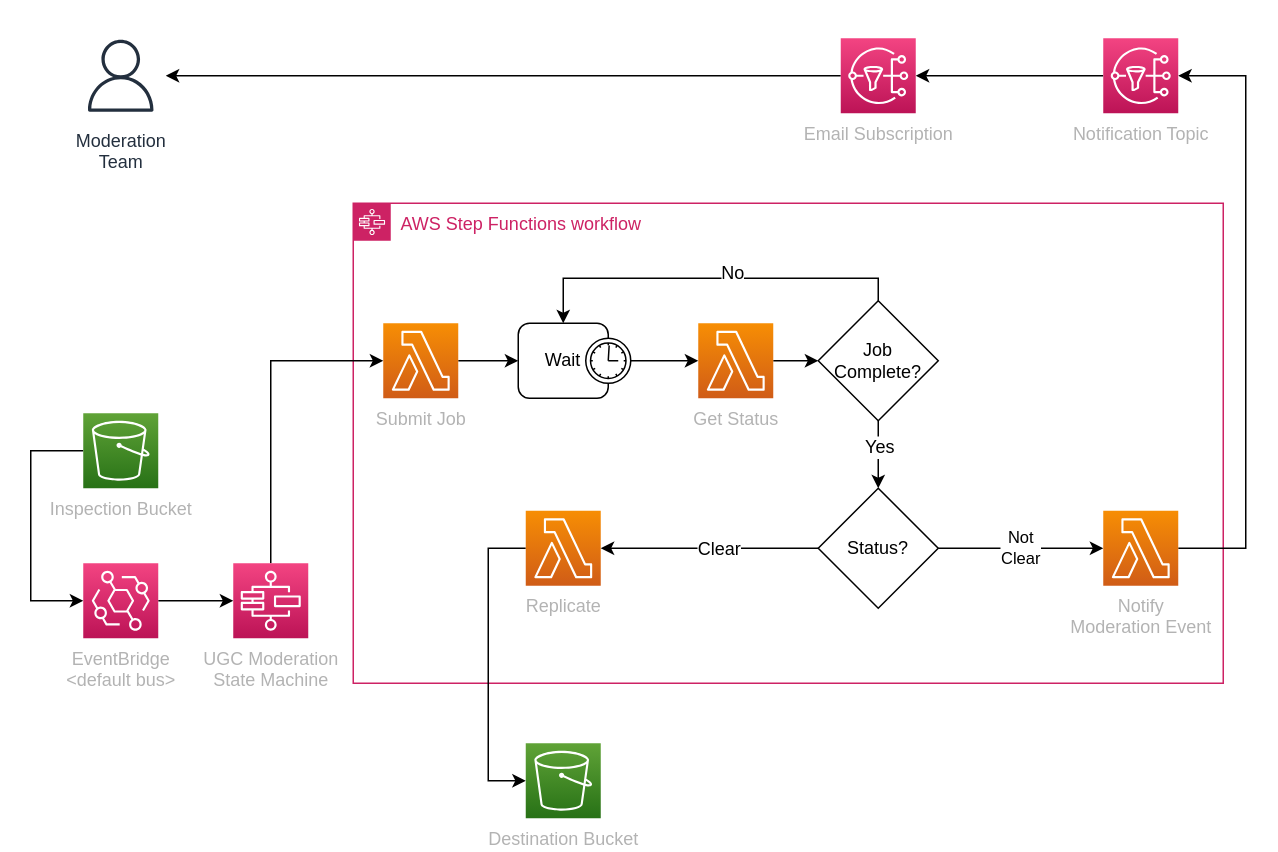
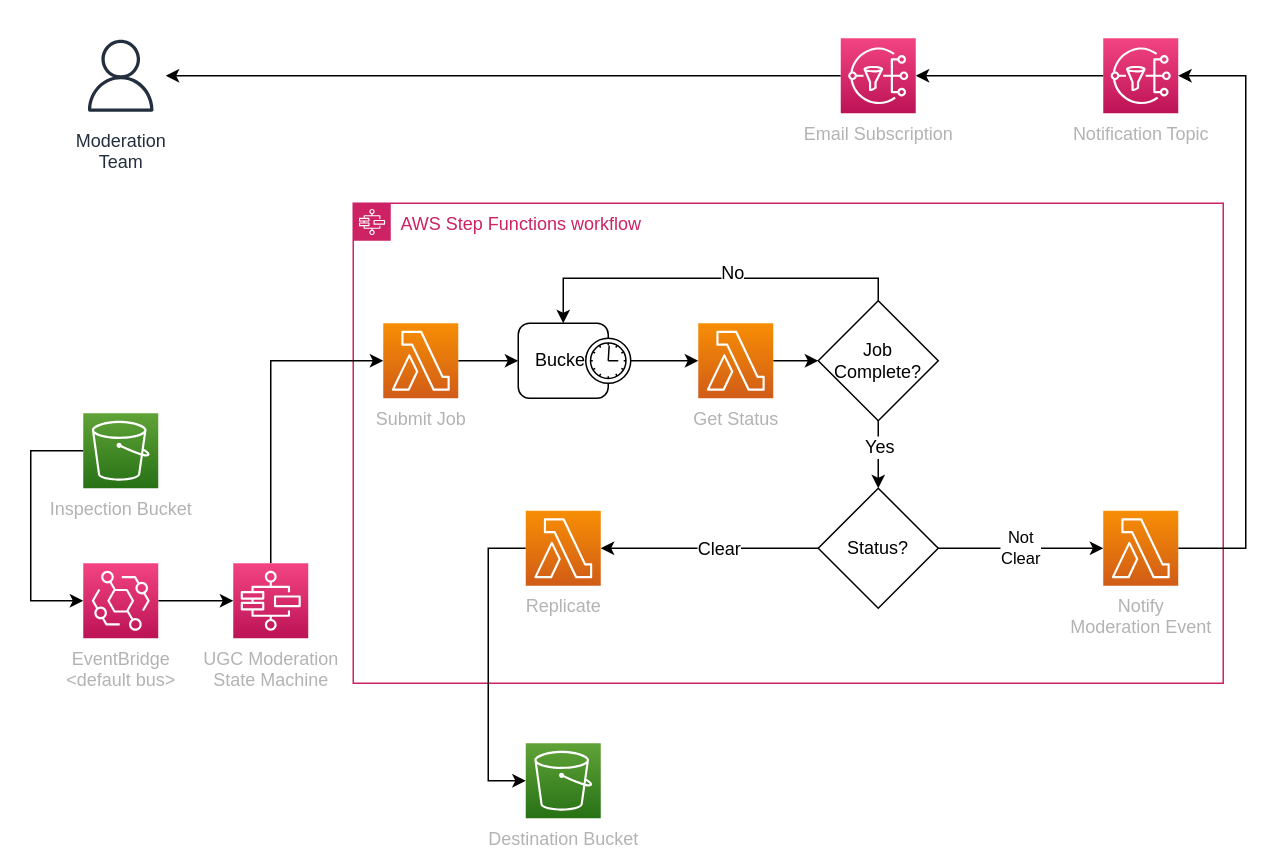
node "Wait": label "Wait" -> "Bucket"
